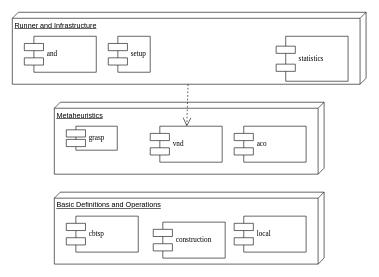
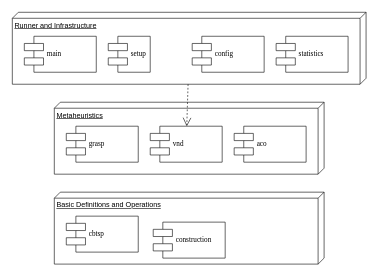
node "and": label "and" -> "main"
node "config": added
node "statistics": size 72x45 -> 72x36
node "grasp": size 51x24 -> 72x36
node "local": removed
